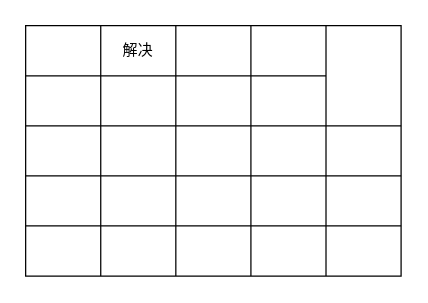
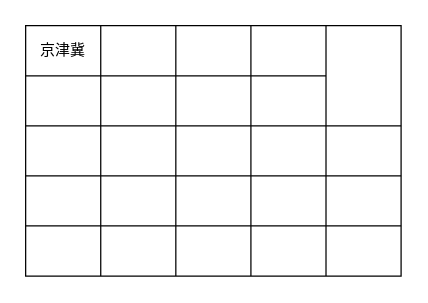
node "京津冀": added
node "解决": removed
